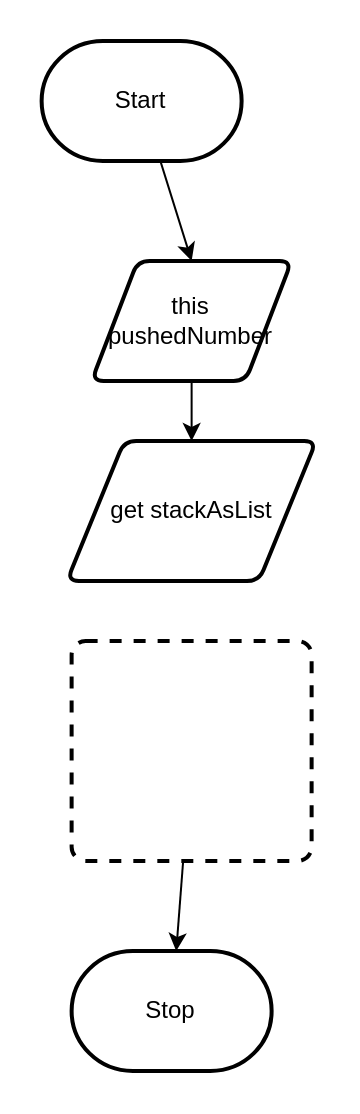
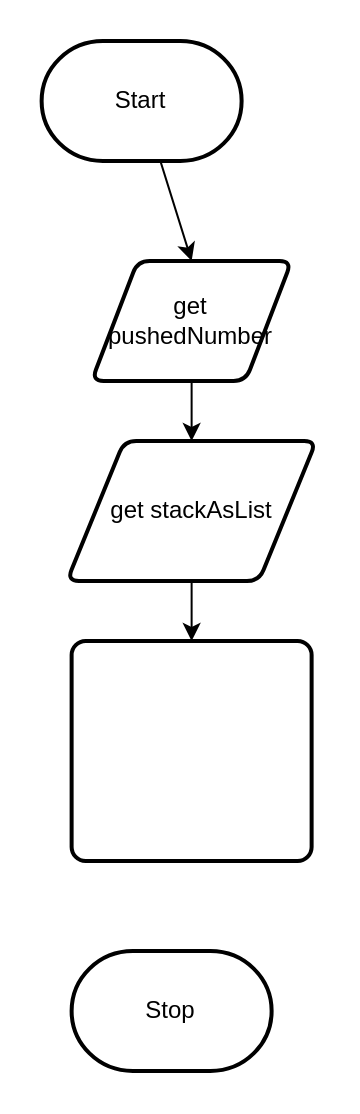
node "this pushedNumber": label "this pushedNumber" -> "get pushedNumber"
edge "get stackAsList" -> "this.stackAsList. push(pushedNumber)": added
node "this.stackAsList. push(pushedNumber)": style dashed -> solid
edge "this.stackAsList. push(pushedNumber)" -> "Stop": removed
